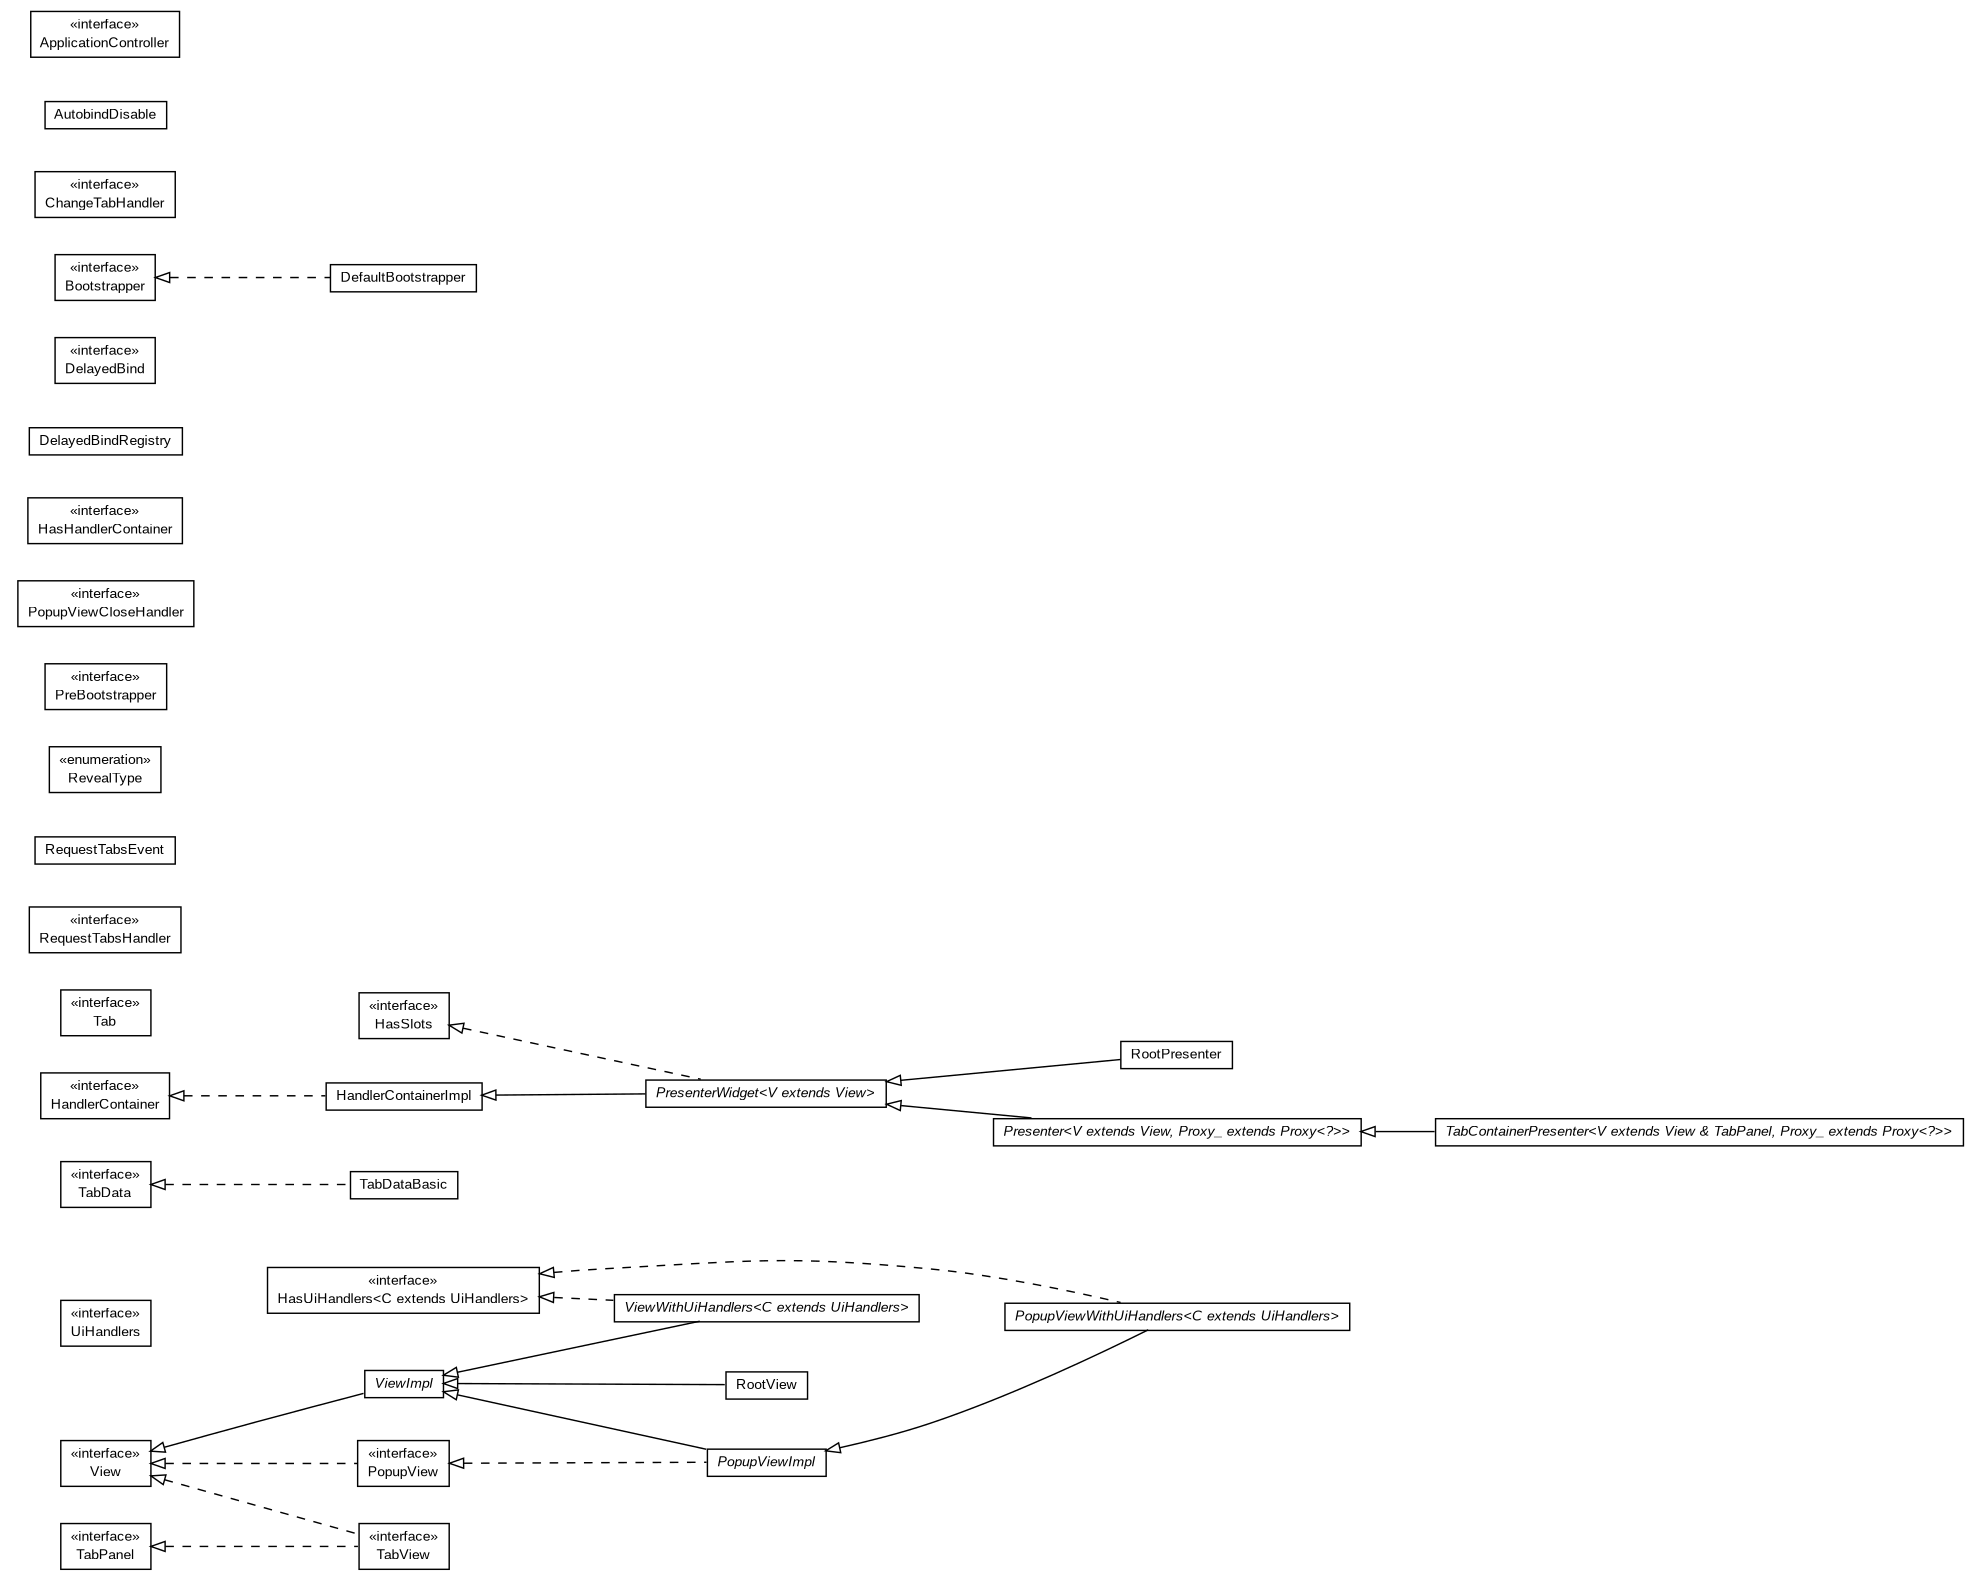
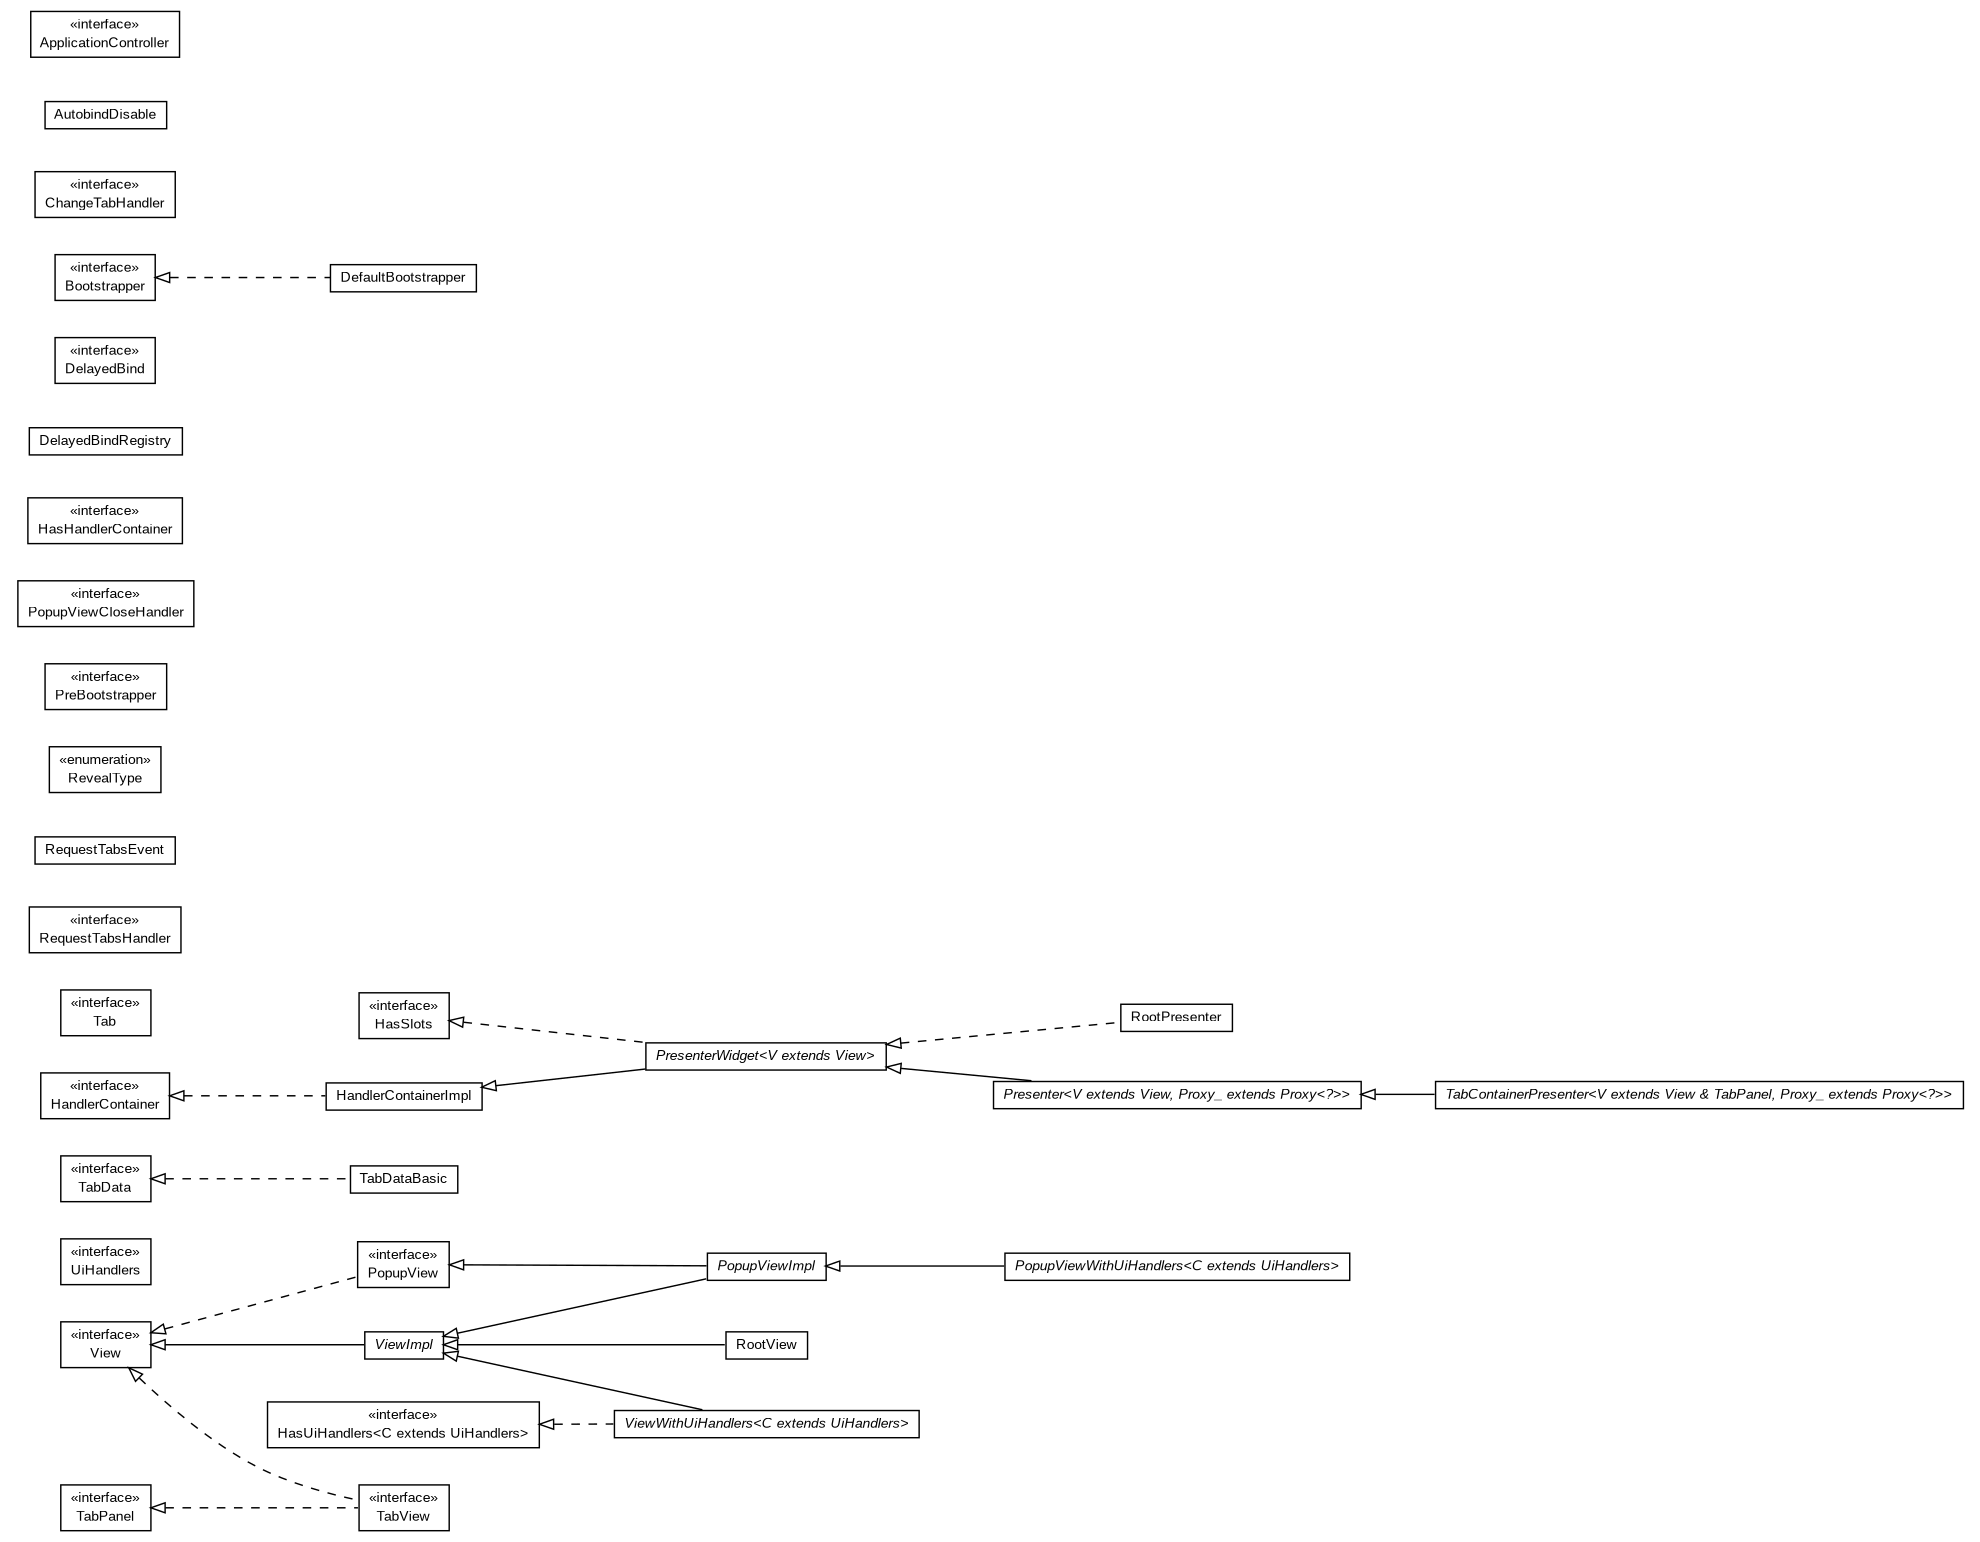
edge "RootPresenter" -> "PresenterWidget<V extends View>": style solid -> dashed
edge "PopupViewWithUiHandlers<C extends UiHandlers>" -> "HasUiHandlers<C extends UiHandlers>": removed
edge "PopupViewImpl" -> "PopupView": style dashed -> solid
